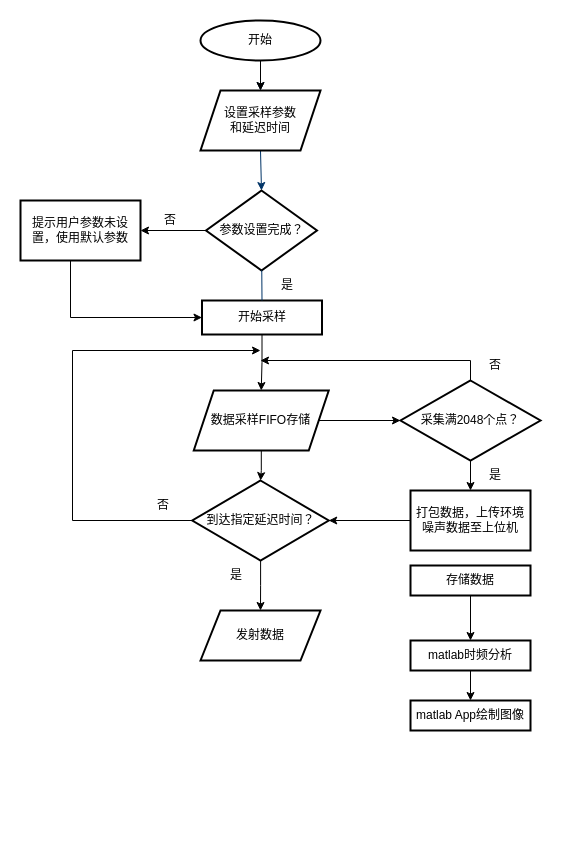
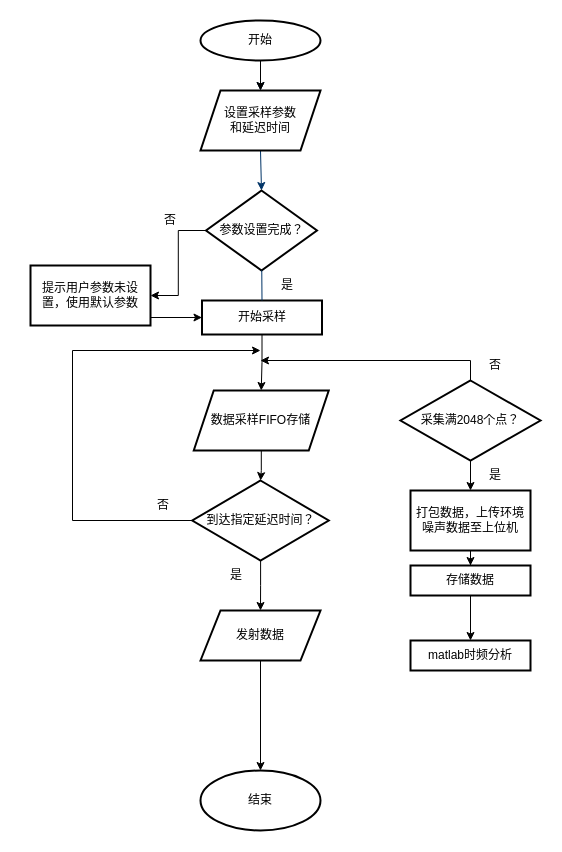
node "提示用户参数未设置，使用默认参数": moved (81, 231) -> (91, 296)
edge "数据采样FIFO存储" -> "采集满2048个点？": removed
edge "打包数据，上传环境噪声数据至上位机" -> "到达指定延迟时间？": now "打包数据，上传环境噪声数据至上位机" -> "存储数据"
edge "matlab时频分析" -> "matlab App绘制图像": removed
edge "发射数据" -> "结束": added
node "matlab App绘制图像": removed
node "结束": added
